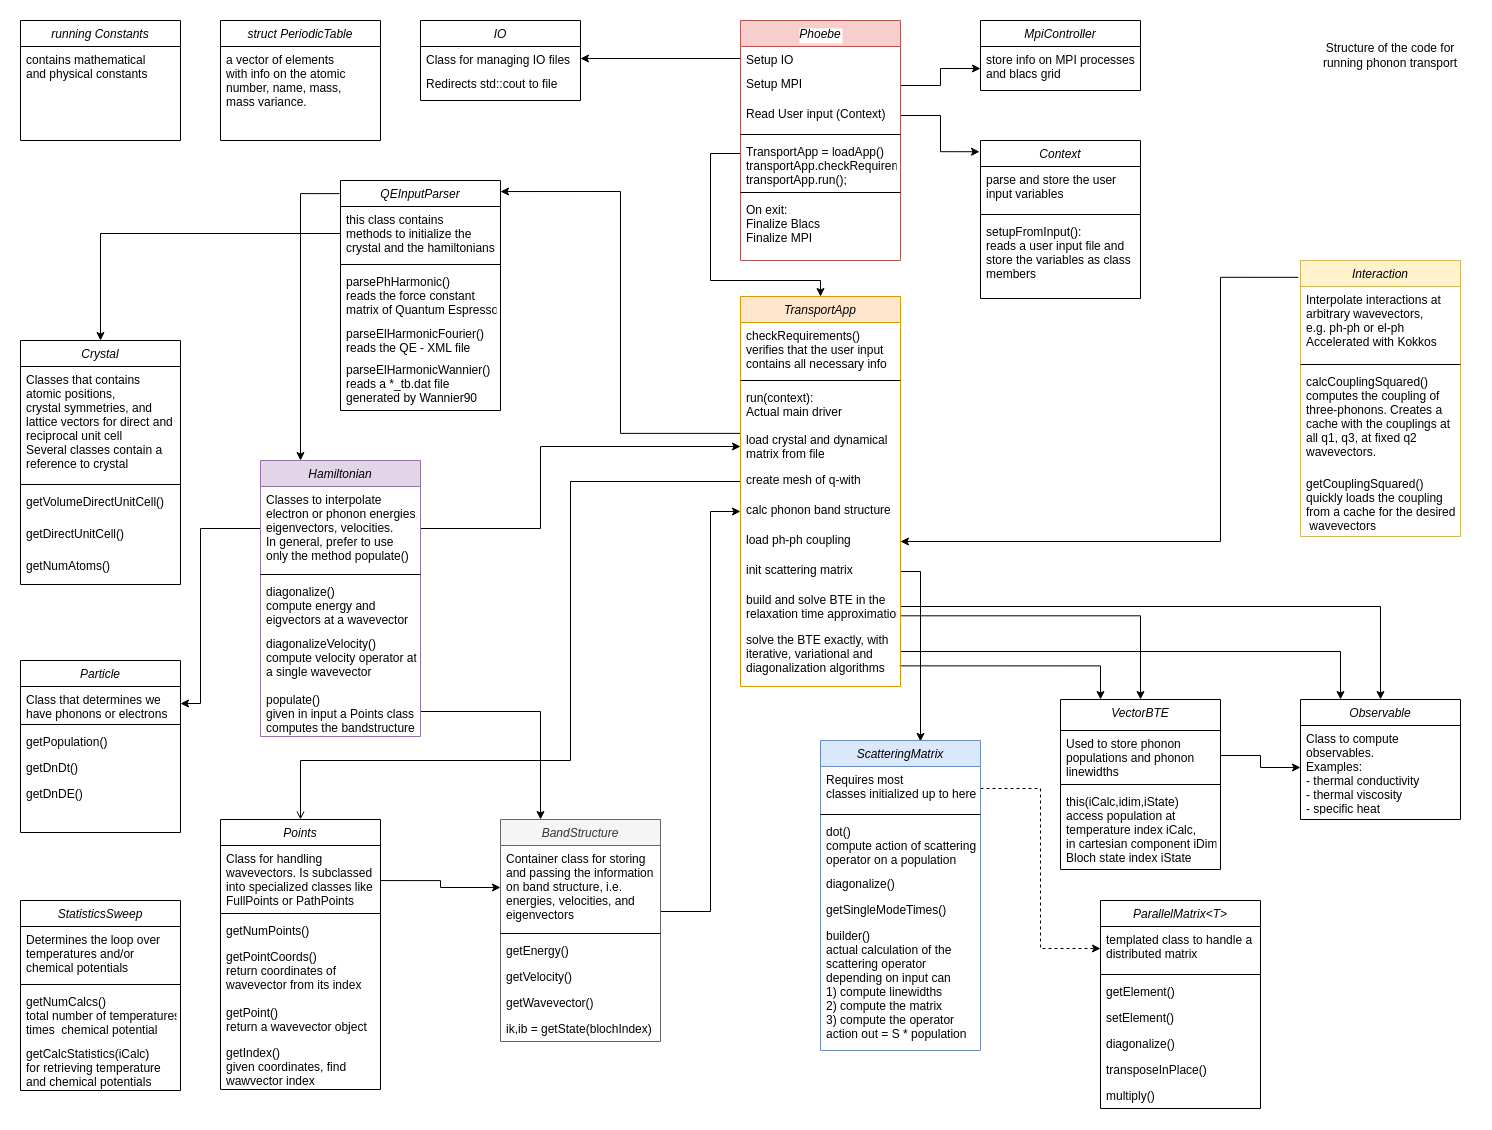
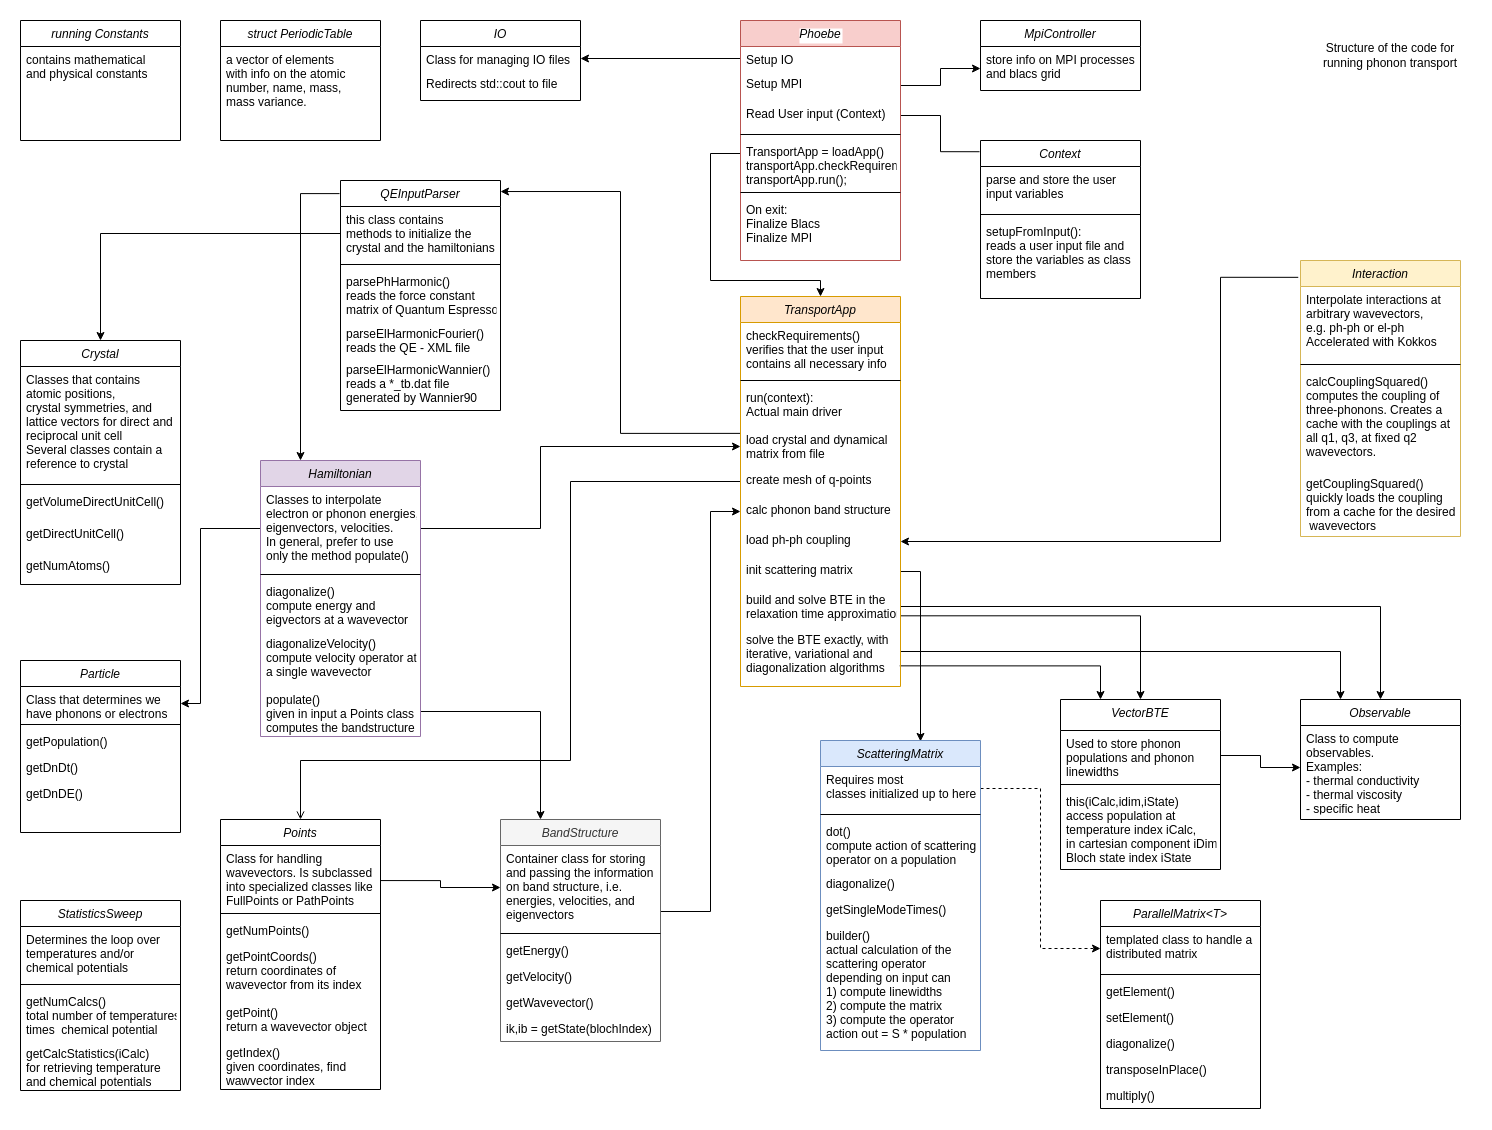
edge "Read User input (Context)" -> "Context": arrowhead classic -> none
node "create mesh of q-with": label "create mesh of q-with" -> "create mesh of q-points"
